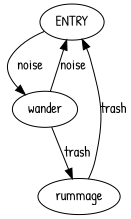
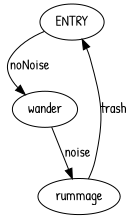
edge "ENTRY" -> "wander": label "noise" -> "noNoise"
edge "wander" -> "ENTRY": removed, label "noise"
edge "wander" -> "rummage": label "trash" -> "noise"
